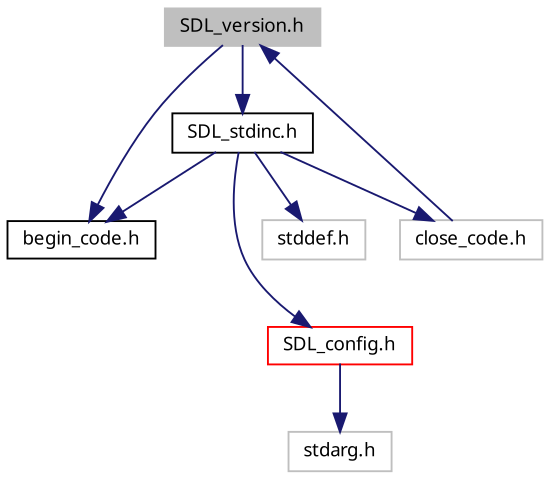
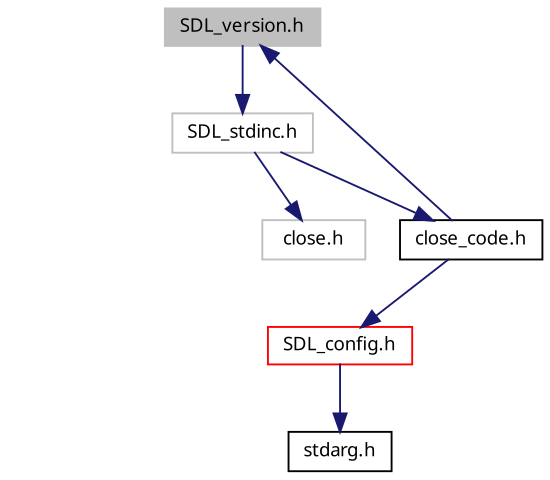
node "SDL_stdinc.h": color black -> grey75
node "begin_code.h": removed
node "stddef.h": label "stddef.h" -> "close.h"
node "close_code.h": color grey75 -> black
edge "SDL_stdinc.h" -> "SDL_config.h": now "close_code.h" -> "SDL_config.h"
node "stdarg.h": color grey75 -> black
